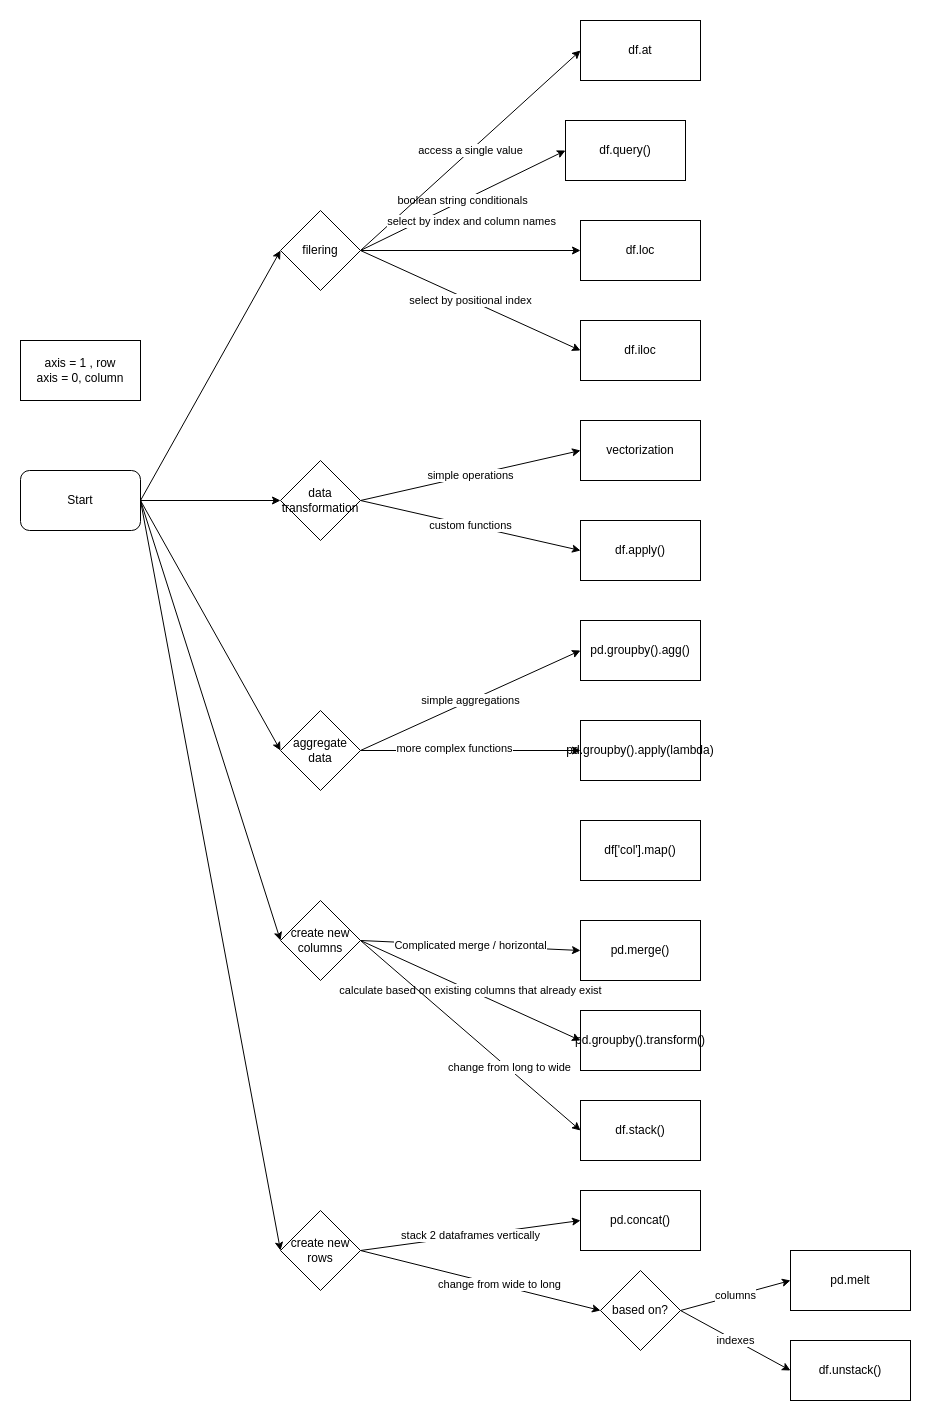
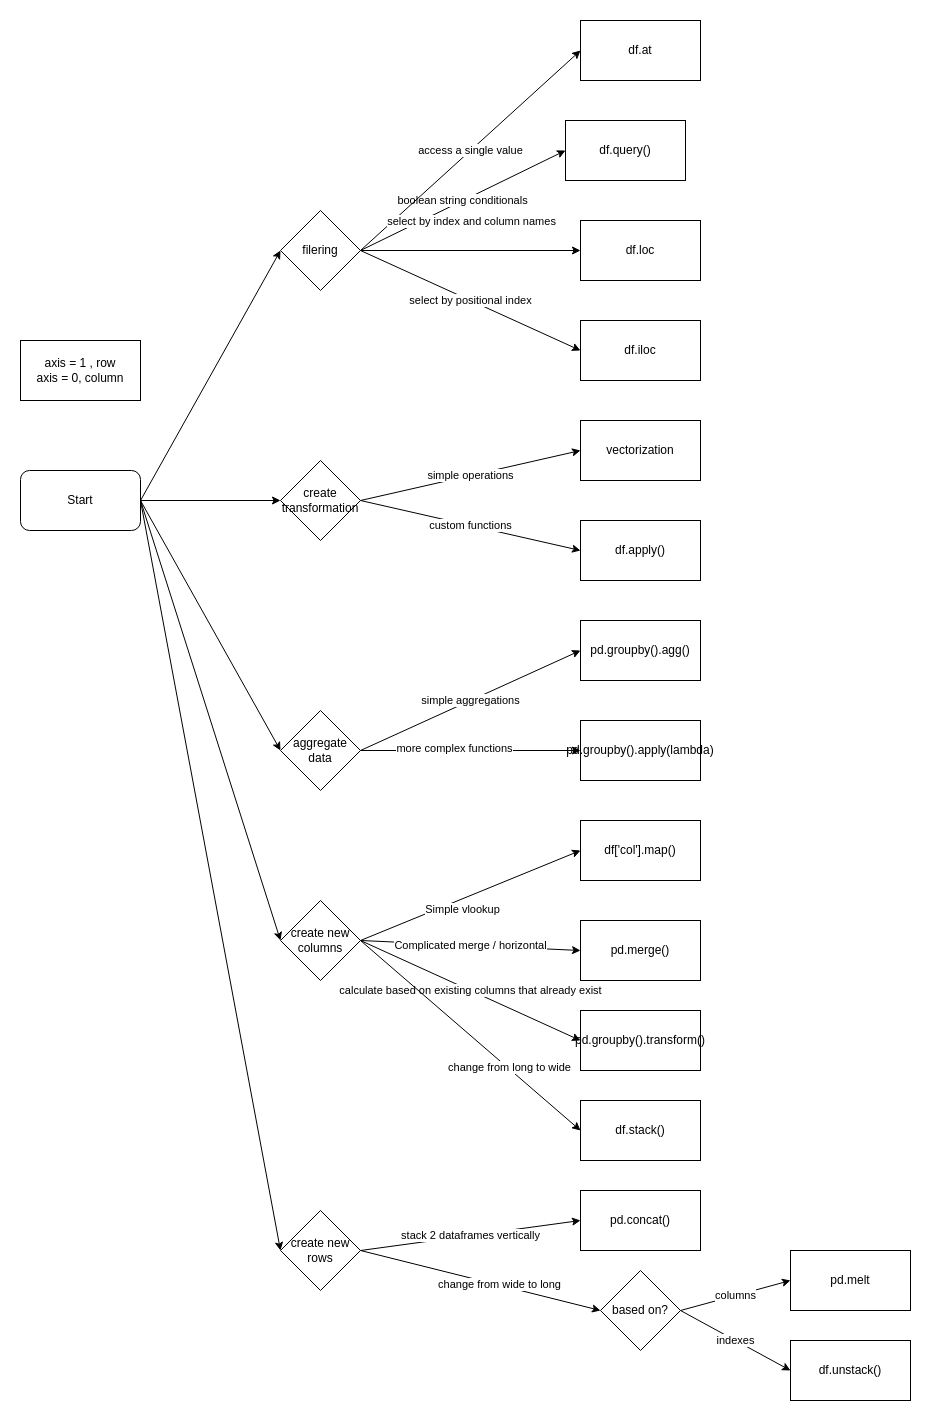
node "data transformation": label "data transformation" -> "create transformation"
edge "create new columns" -> "df['col'].map()": added, label "Simple vlookup"
